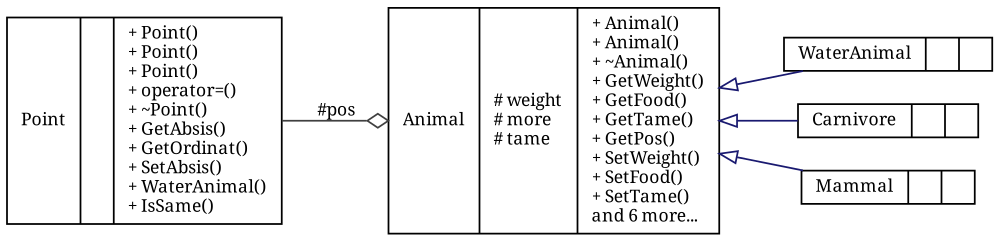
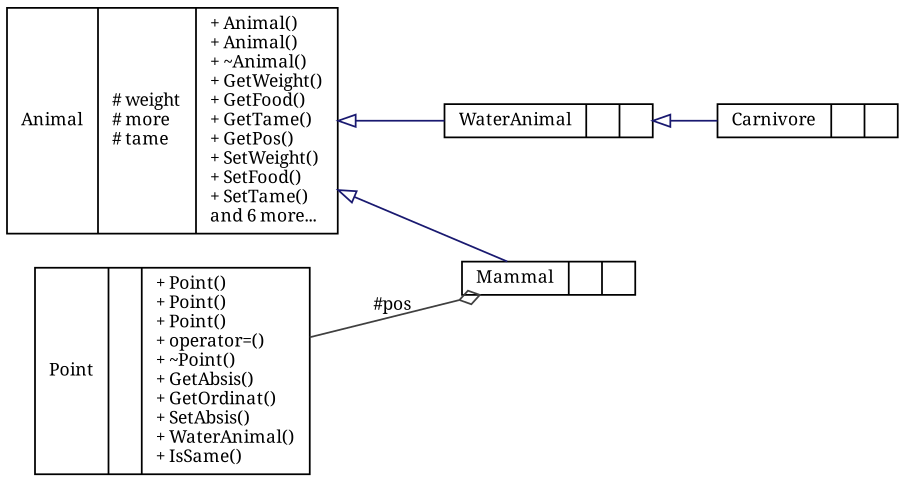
edge "Point" -> "Animal": now "Point" -> "Mammal"
edge "Carnivore" -> "Animal": now "Carnivore" -> "WaterAnimal"
